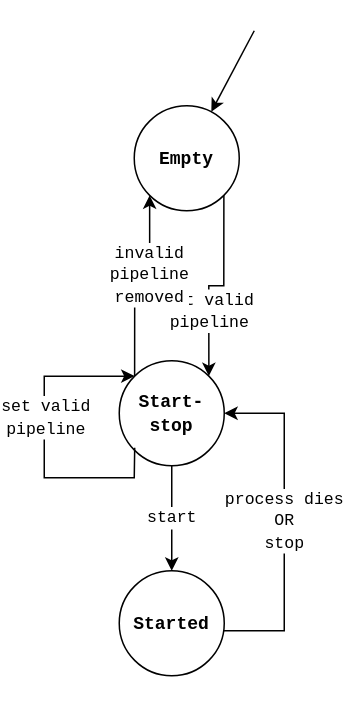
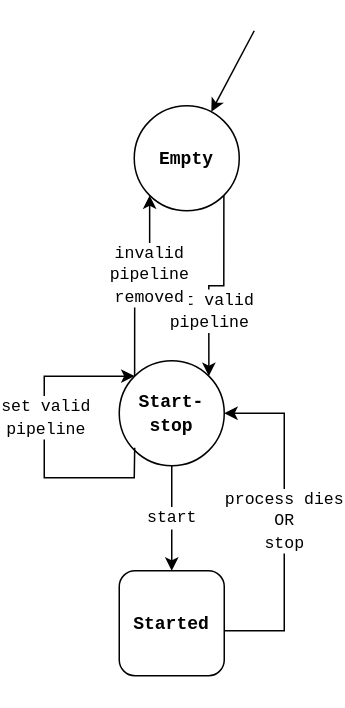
node "Started": shape ellipse -> rounded rectangle
